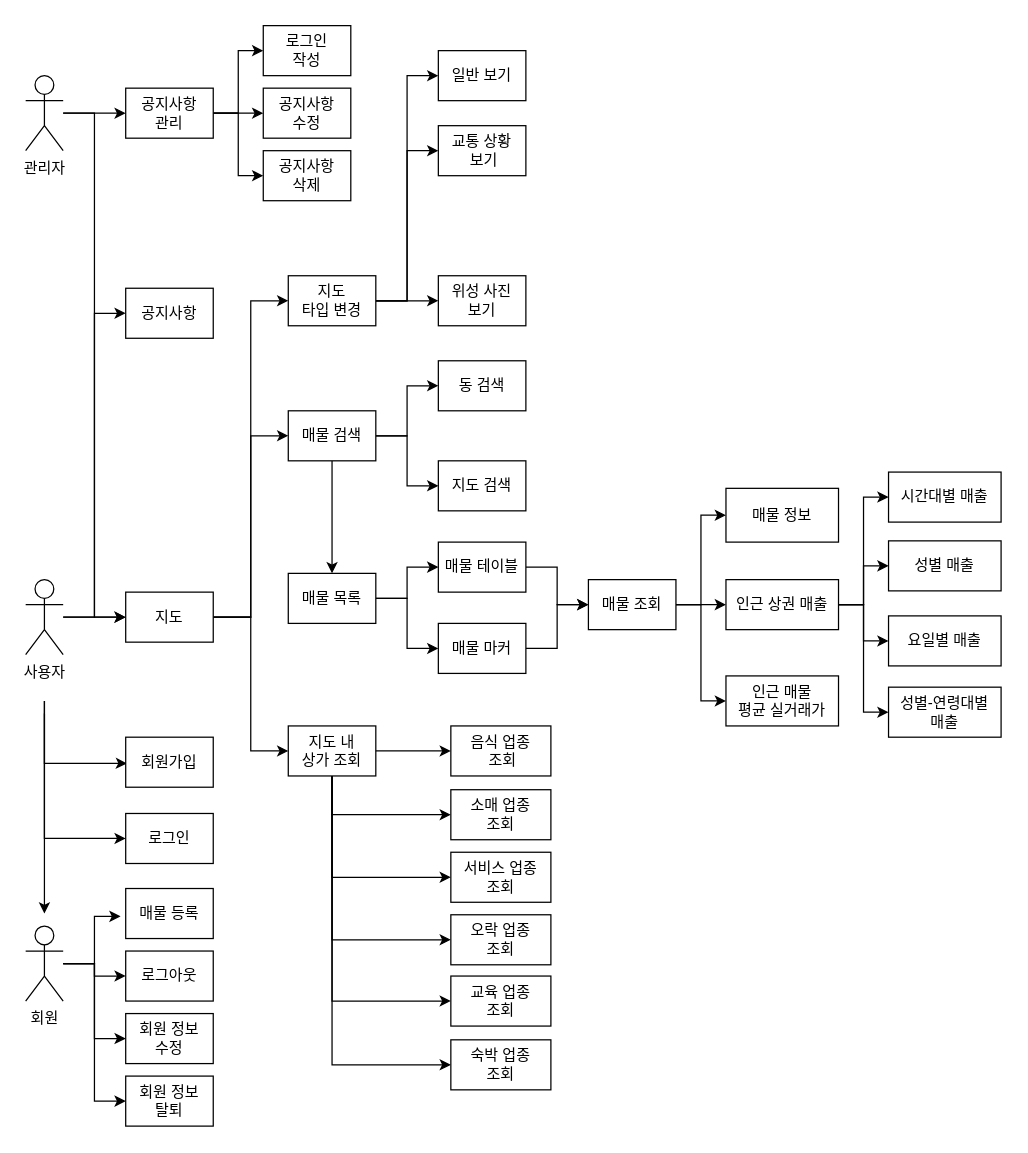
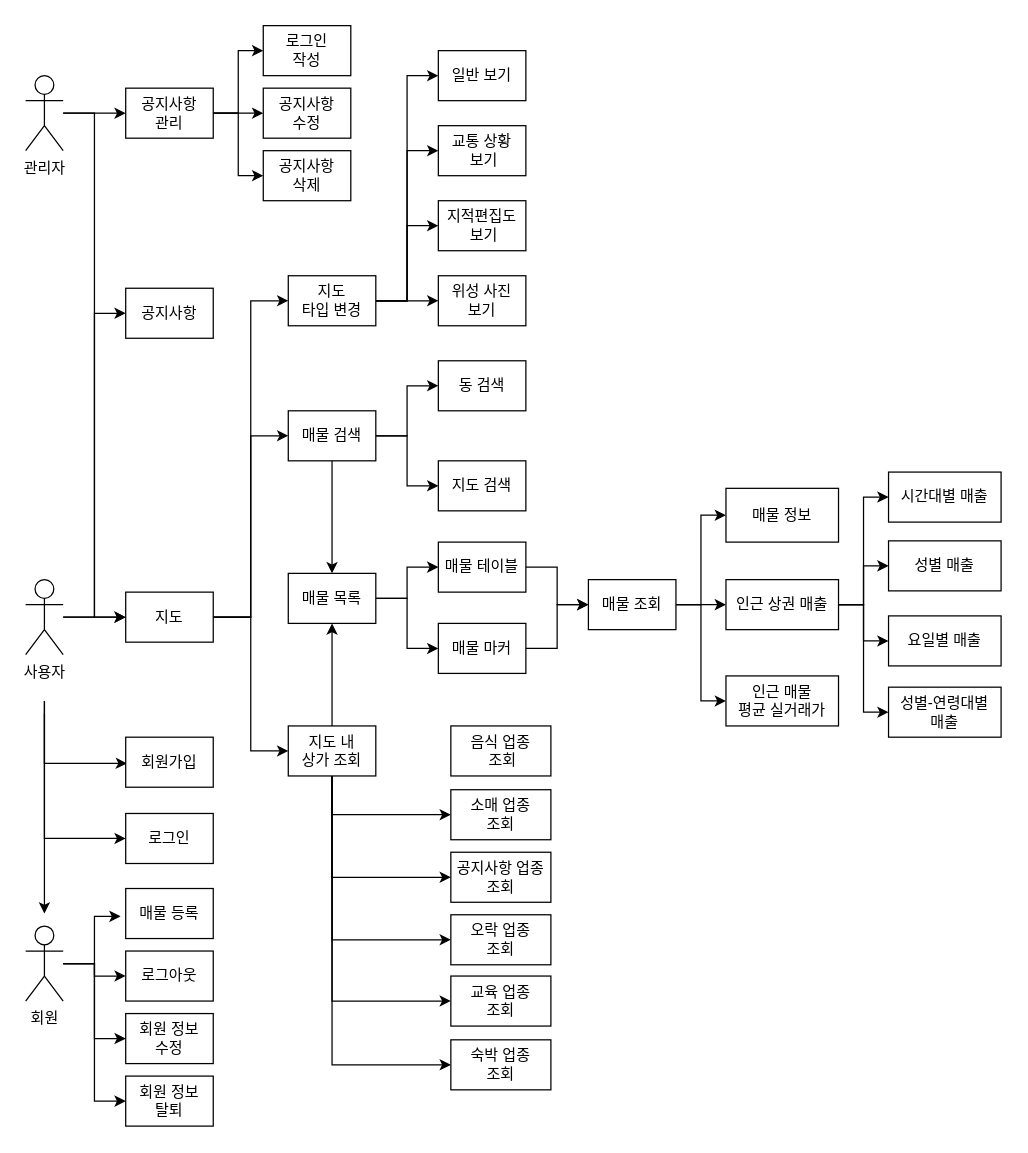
edge "지도 타입 변경" -> "지적편집도 보기": added
node "지적편집도 보기": added
edge "지도 내 상가 조회" -> "음식 업종 조회": now "지도 내 상가 조회" -> "매물 목록"
node "서비스 업종 조회": label "서비스 업종 조회" -> "공지사항 업종 조회"
